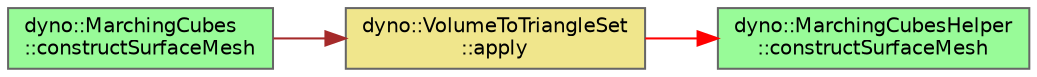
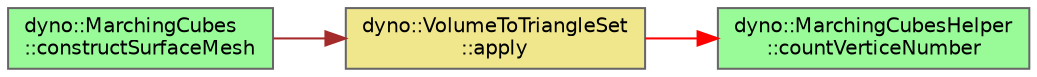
node "dyno::MarchingCubesHelper ::constructSurfaceMesh": label "dyno::MarchingCubesHelper ::constructSurfaceMesh" -> "dyno::MarchingCubesHelper ::countVerticeNumber"
